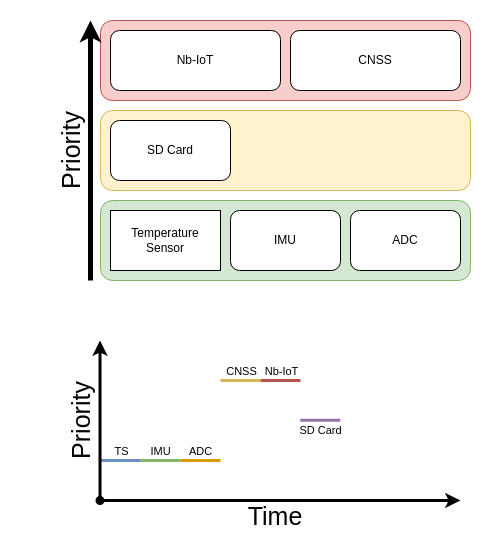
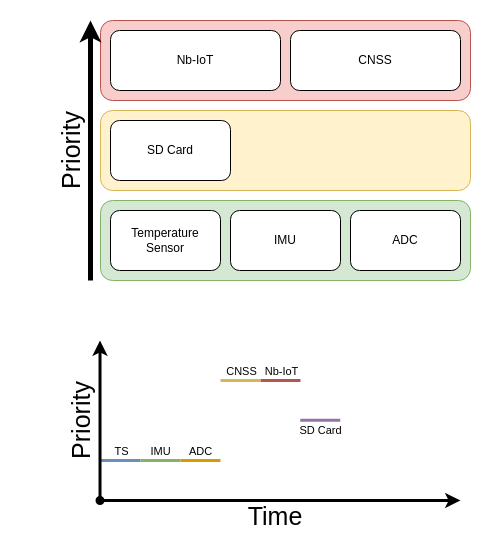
node "Temperature Sensor": shape rectangle -> rounded rectangle
